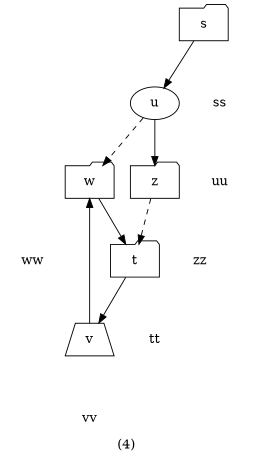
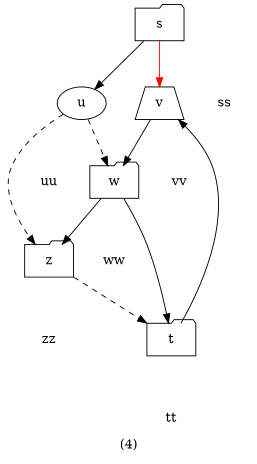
edge "s" -> "v": added
edge "u" -> "z": style solid -> dashed
edge "w" -> "z": added
